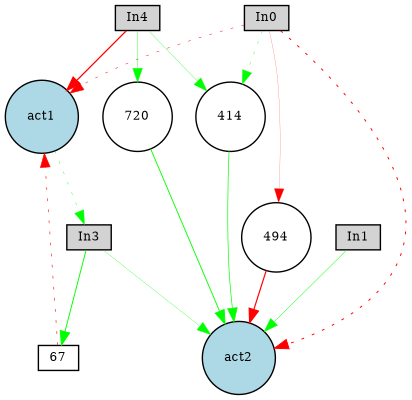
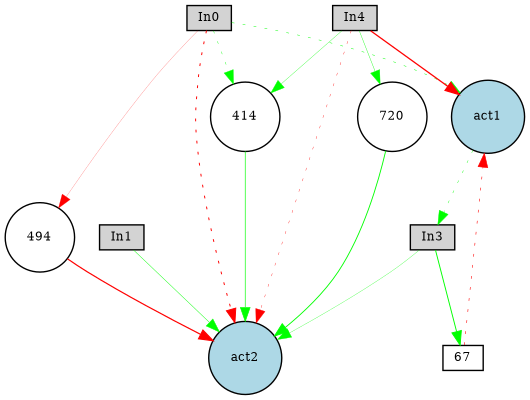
edge "In0" -> "act1": color red -> green
edge "In4" -> "act2": added
